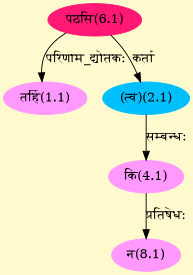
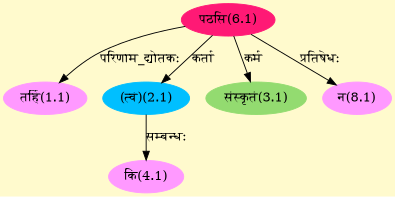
node "संस्कृतं(3.1)": added
edge "किं(4.1)" -> "न(8.1)": now "पठसि(6.1)" -> "न(8.1)"
